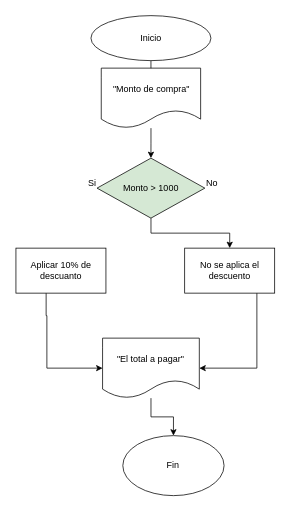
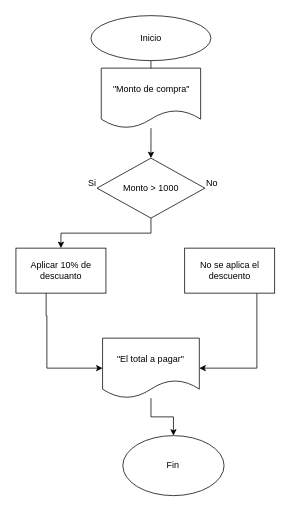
node "Monto > 1000": fillcolor #d5e8d4 -> #ffffff
edge "Monto > 1000" -> "Aplicar 10% de descuanto": added
edge "Monto > 1000" -> "No se aplica el descuento": removed
